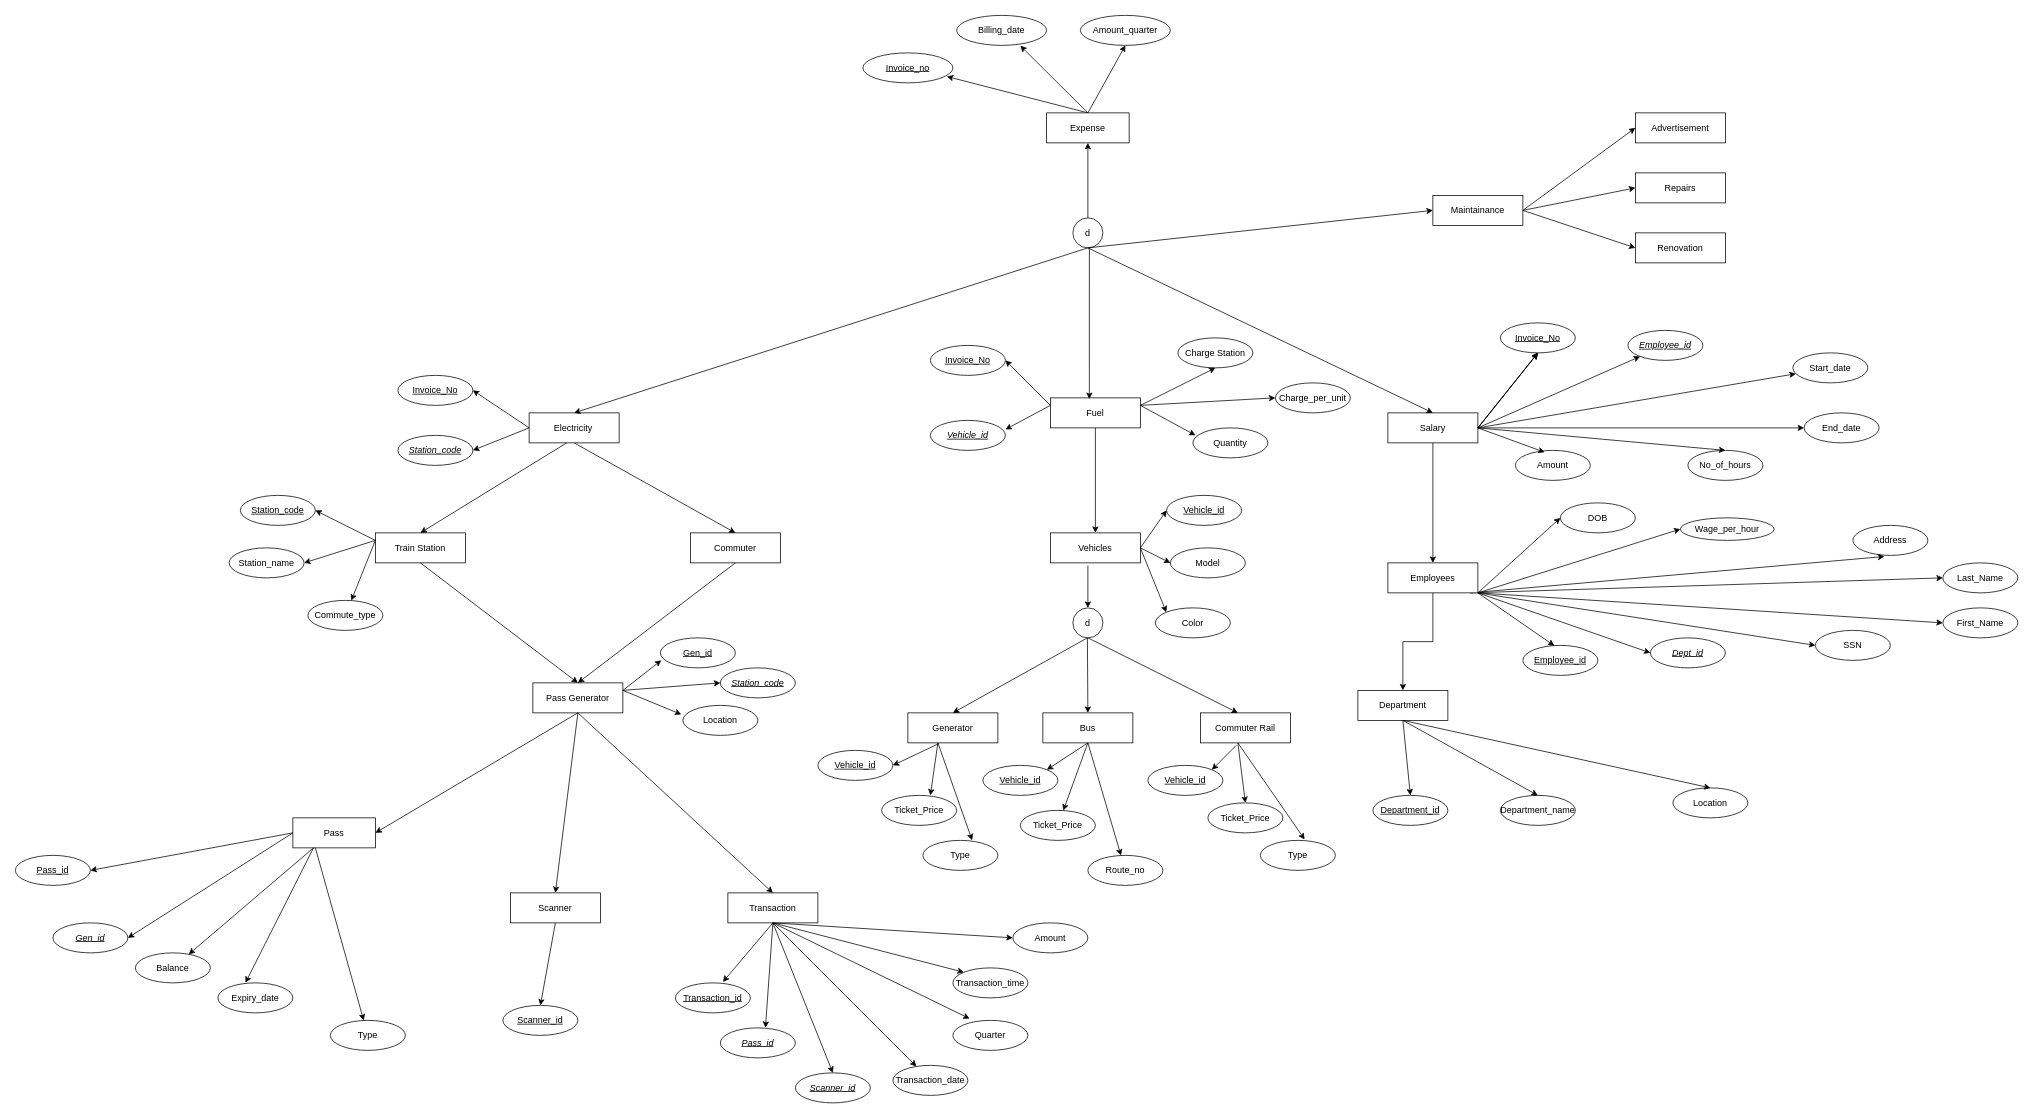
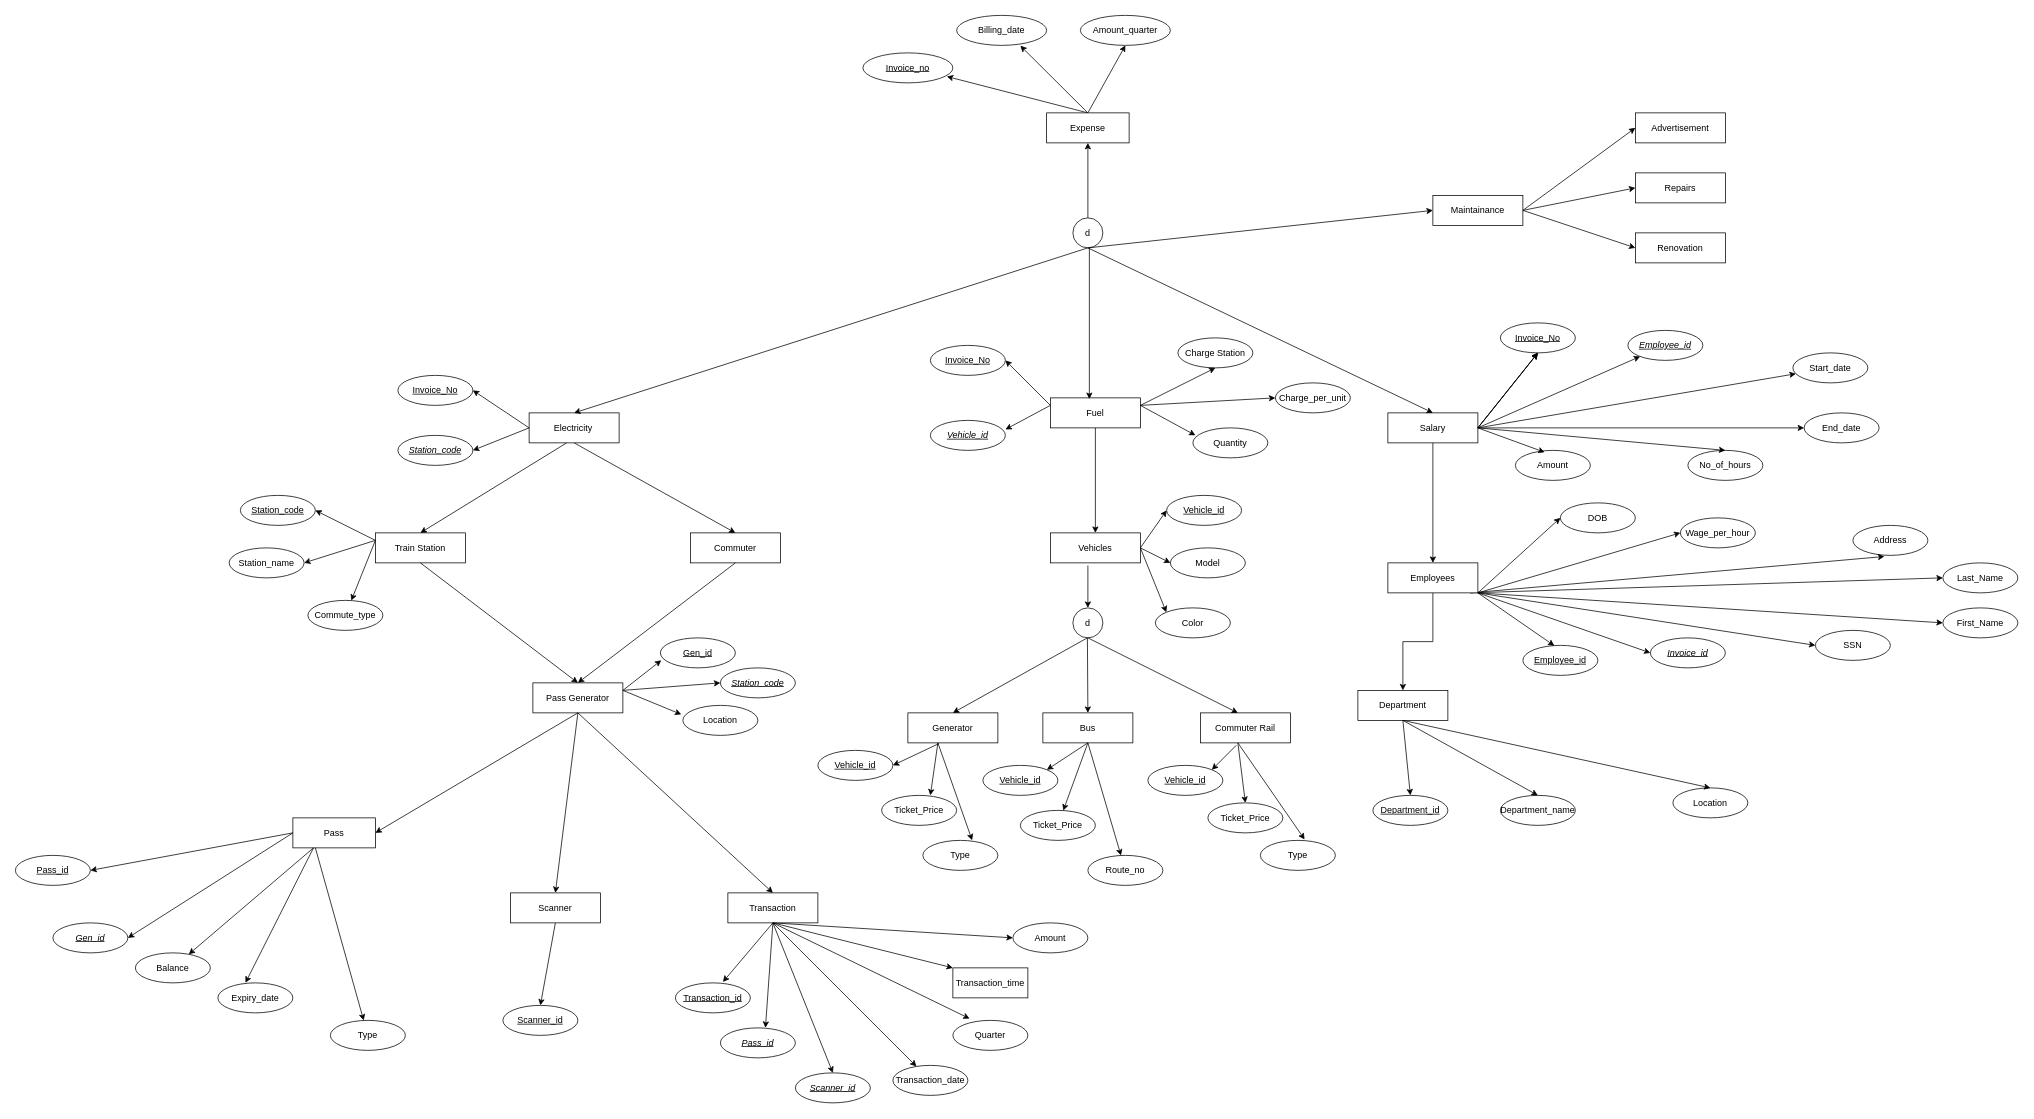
node "Wage_per_hour": size 94x23 -> 75x30
node "Dept_id": label "Dept_id" -> "Invoice_id"
node "Transaction_time": shape ellipse -> rectangle
